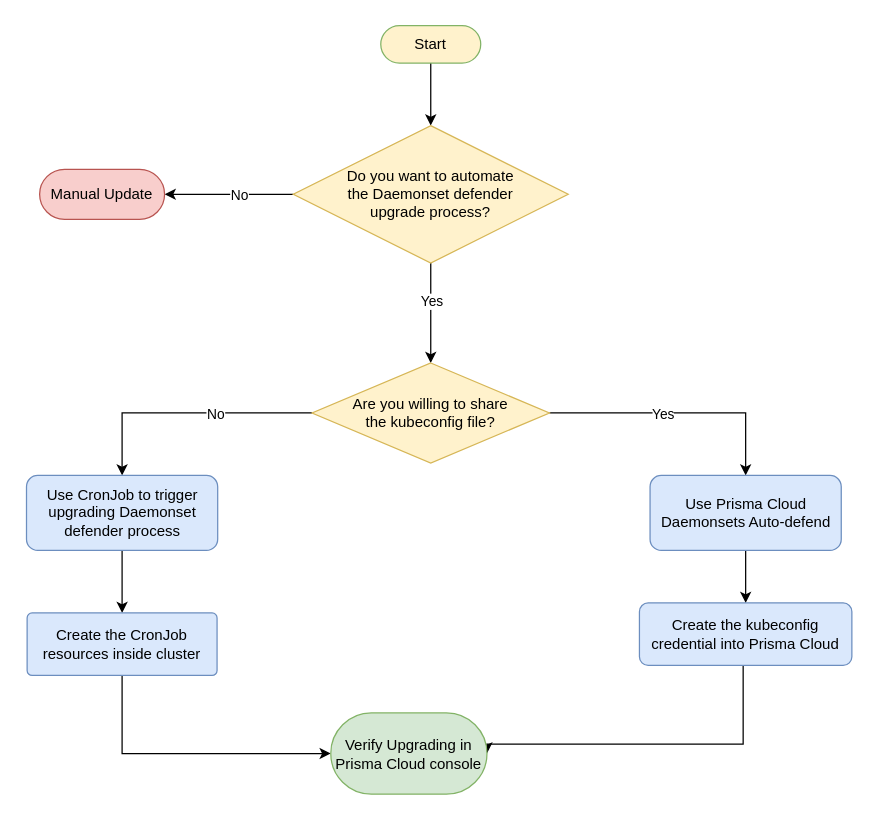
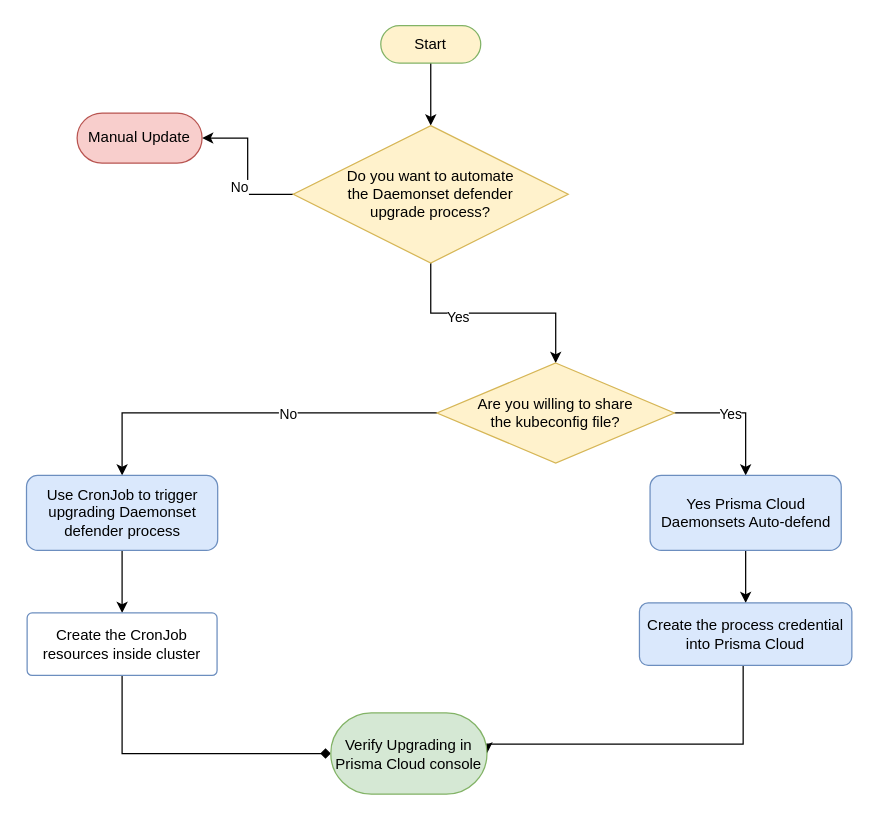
node "Manual Update": moved (102, 194) -> (139, 138)
node "Are you willing to share the kubeconfig file?": moved (431, 413) -> (556, 413)
node "Use Prisma Cloud Daemonsets Auto-defend": label "Use Prisma Cloud Daemonsets Auto-defend" -> "Yes Prisma Cloud Daemonsets Auto-defend"
node "Create the kubeconfig credential into Prisma Cloud": label "Create the kubeconfig credential into Prisma Cloud" -> "Create the process credential into Prisma Cloud"
node "Create the CronJob resources inside cluster": fillcolor #dae8fc -> #ffffff
edge "Create the CronJob resources inside cluster" -> "Verify Upgrading in Prisma Cloud console": arrowhead classic -> diamond
